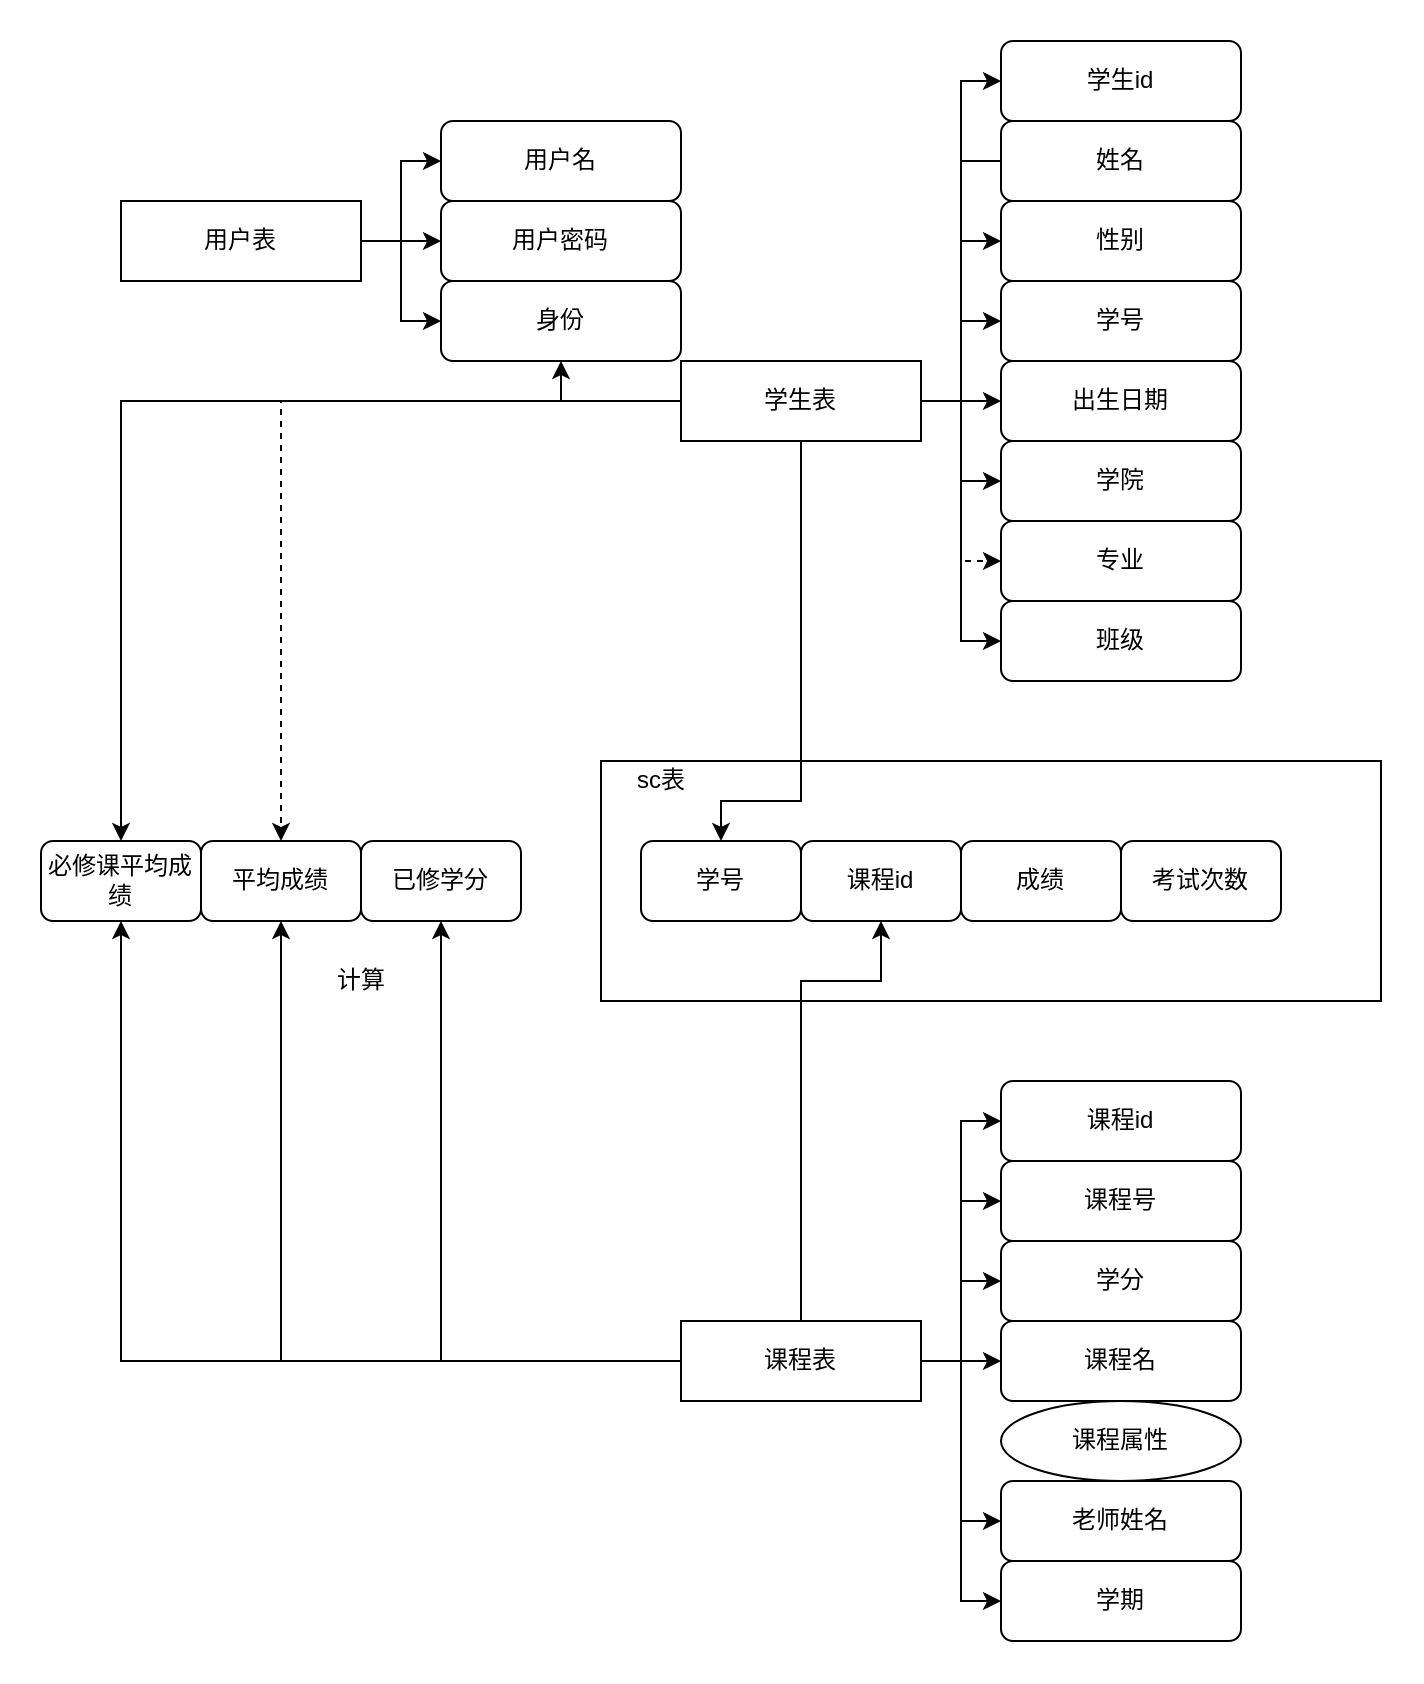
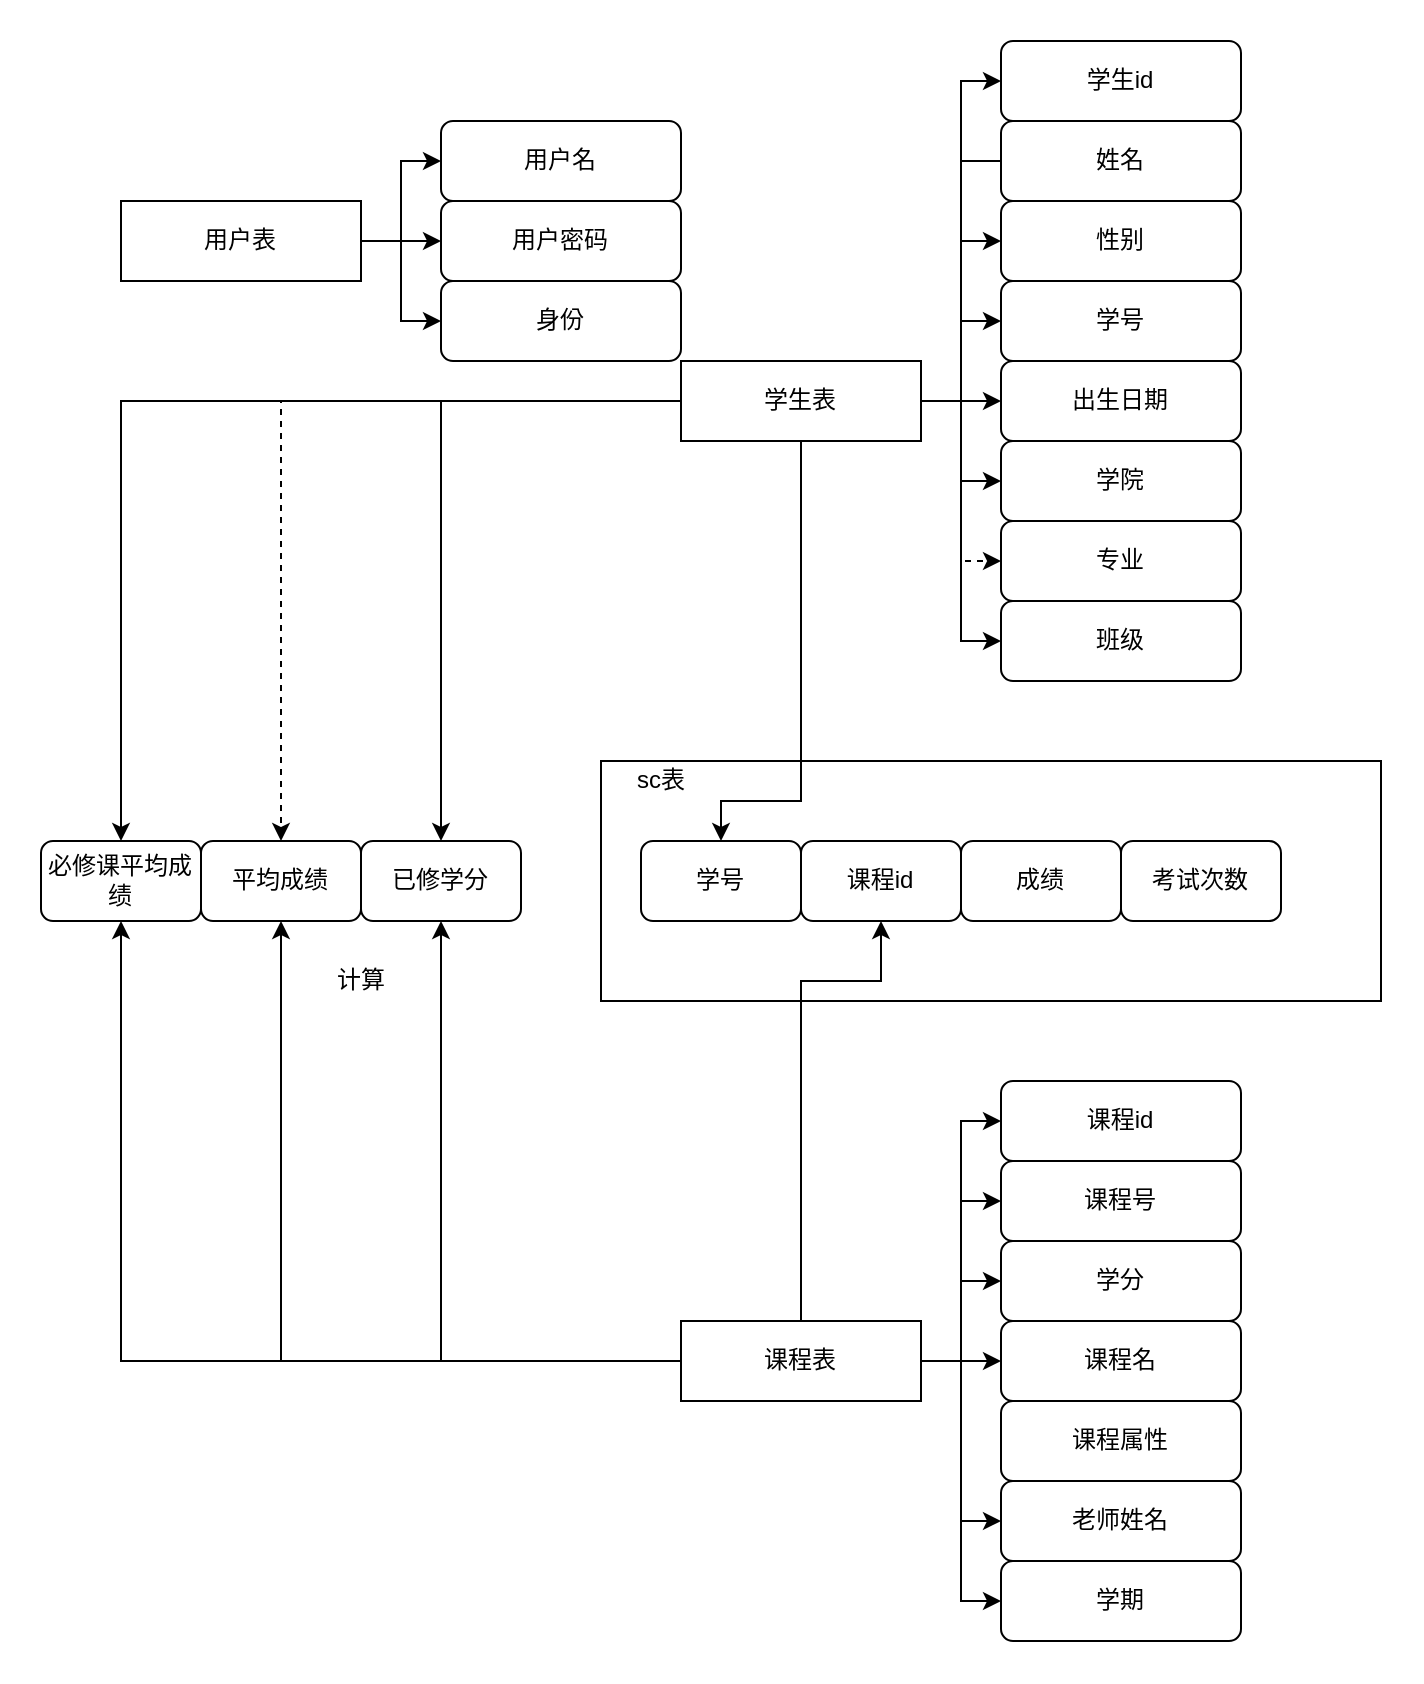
edge "学生表" -> "身份": now "学生表" -> "已修学分"
node "课程属性": shape ellipse -> rounded rectangle
